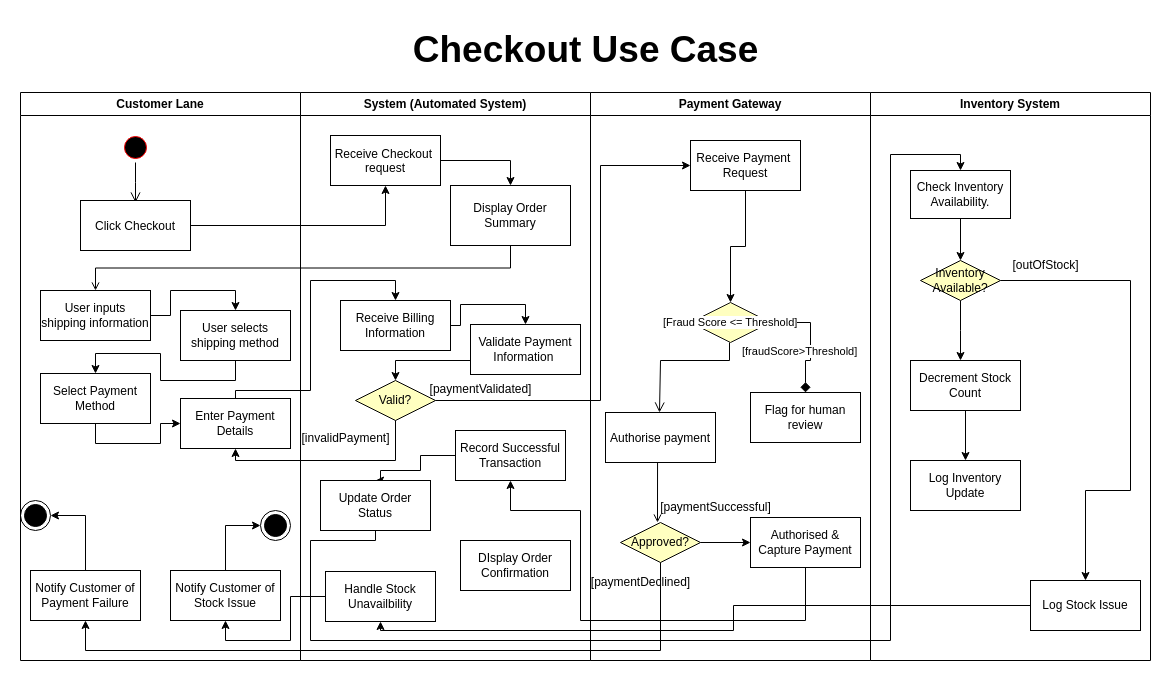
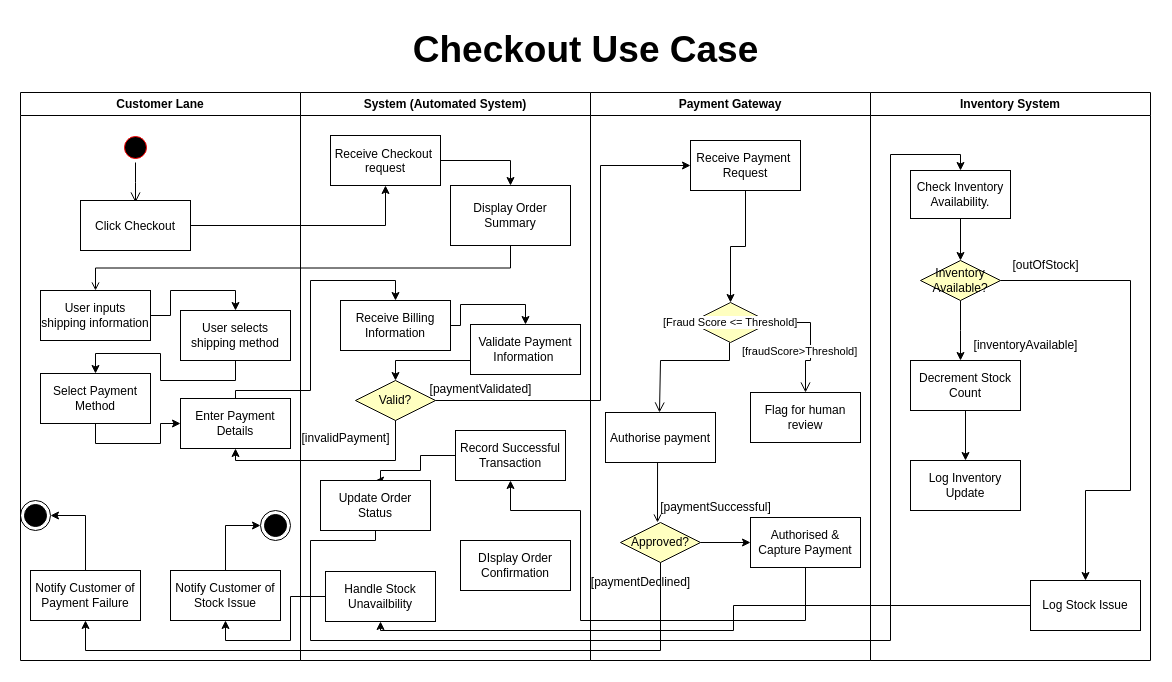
node "[inventoryAvailable]": added
edge "Check alert?" -> "Flag for human review": arrowhead diamond -> open
